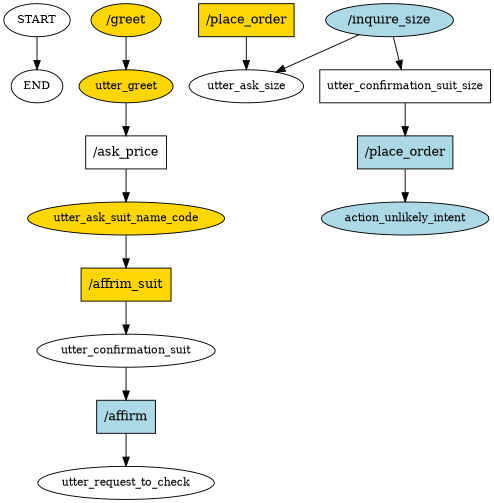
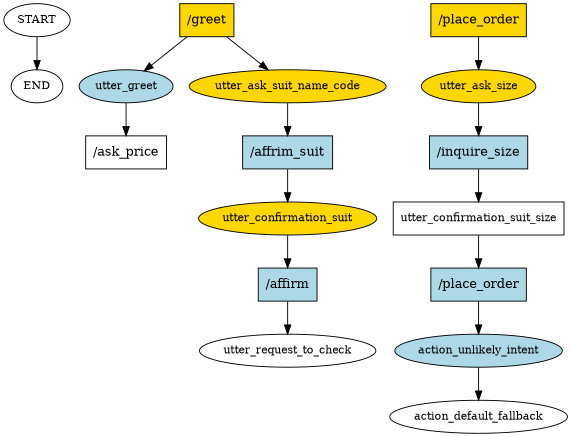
node "/greet": shape ellipse -> box
node "/inquire_size": shape ellipse -> box
edge "/inquire_size" -> "utter_ask_size": reversed
node "utter_greet": fillcolor gold -> lightblue
node "utter_ask_size": fillcolor white -> gold
edge "/ask_price" -> "utter_ask_suit_name_code": now "/greet" -> "utter_ask_suit_name_code"
node "/affrim_suit": fillcolor gold -> lightblue
node "utter_confirmation_suit": fillcolor white -> gold
node "action_default_fallback": added
